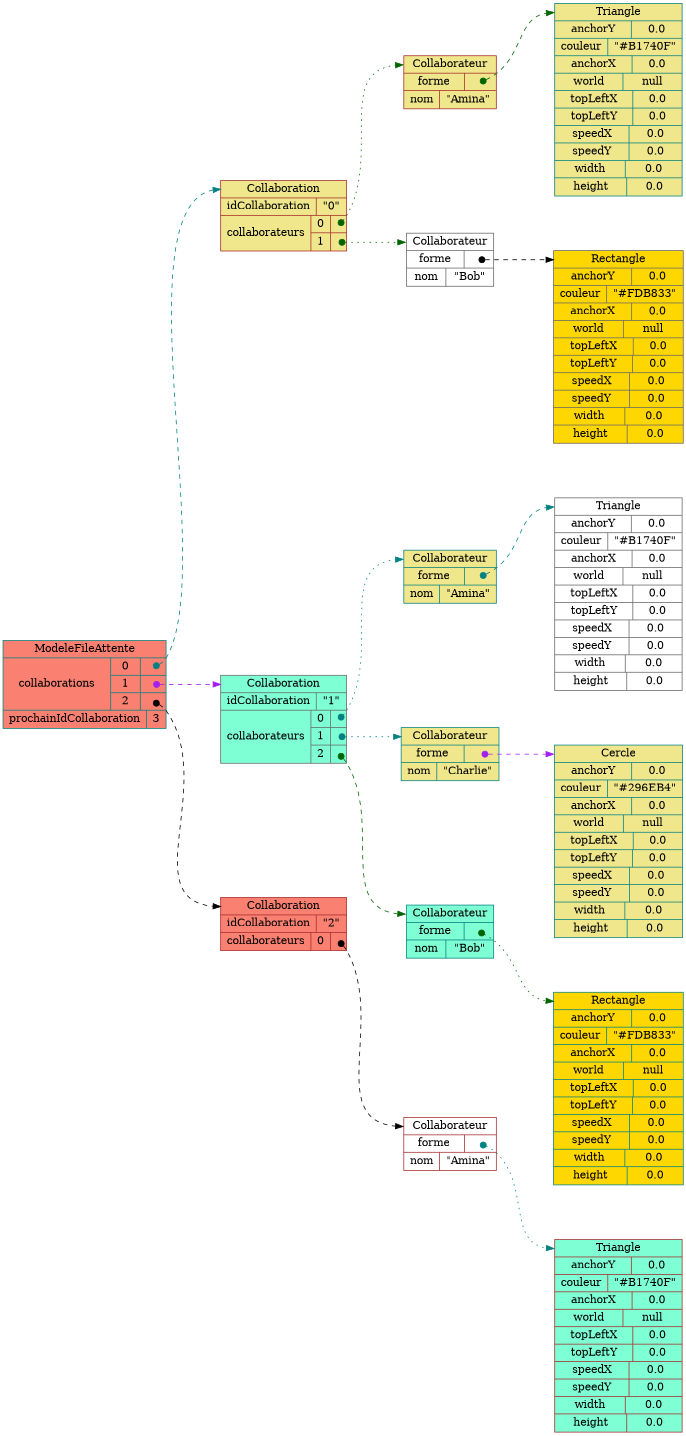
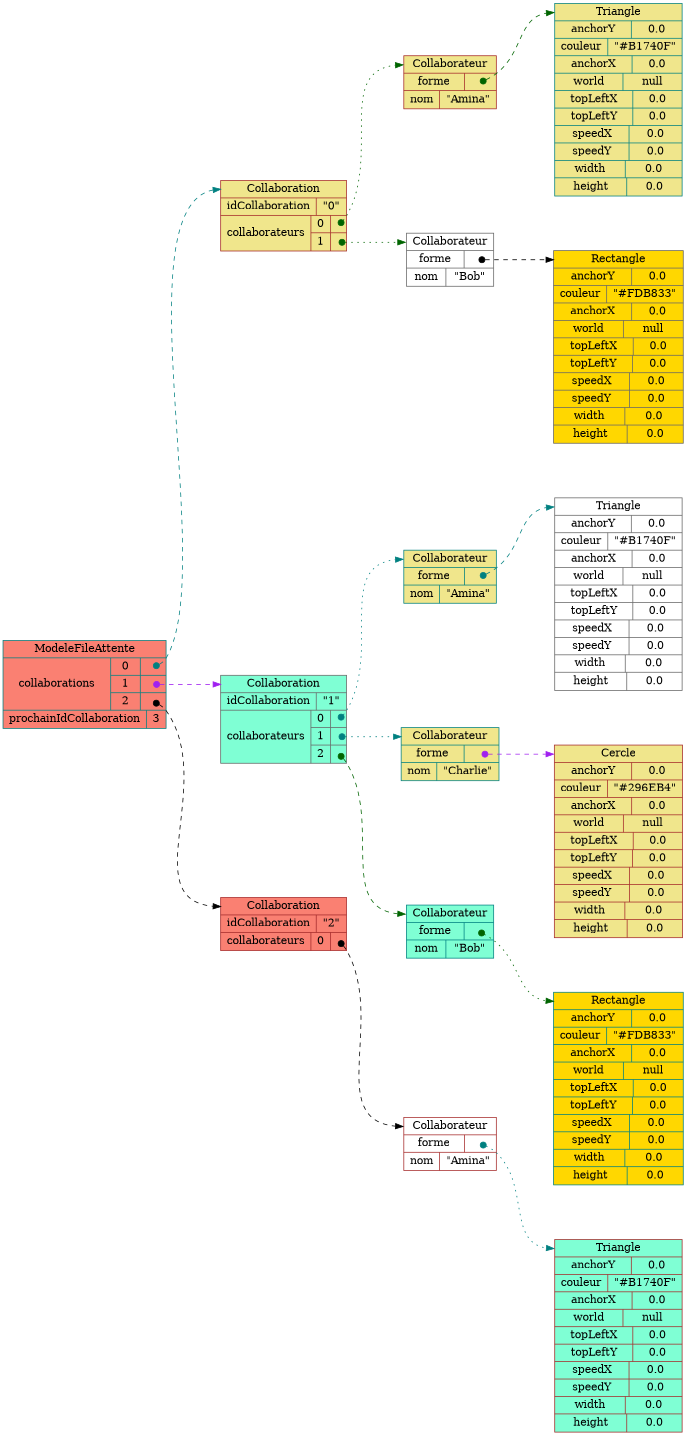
node "Cercle": color teal -> brown
